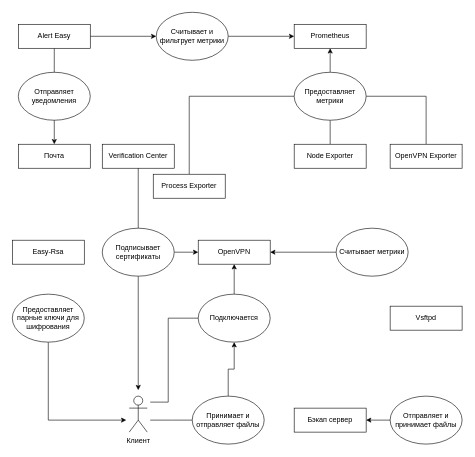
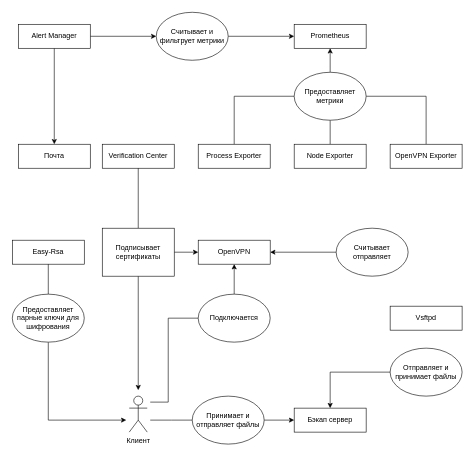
node "Alert Easy": label "Alert Easy" -> "Alert Manager"
node "Отправляет уведомления": removed
node "Process Exporter": moved (189, 186) -> (234, 156)
node "Подписывает сертификаты": shape ellipse -> rectangle
node "Считывает метрики": label "Считывает метрики" -> "Считывает отправляет"
edge "Easy-Rsa" -- "Предоставляет парные ключи для шифрования": added
edge "Принимает и отправляет файлы" -> "Подключается": now "Принимает и отправляет файлы" -> "Бэкап сервер"
node "Отправляет и принимает файлы": moved (426, 420) -> (426, 372)
